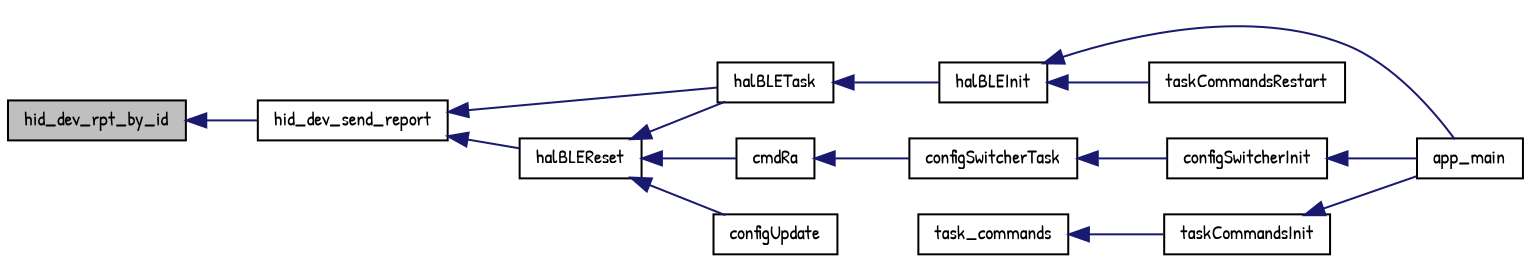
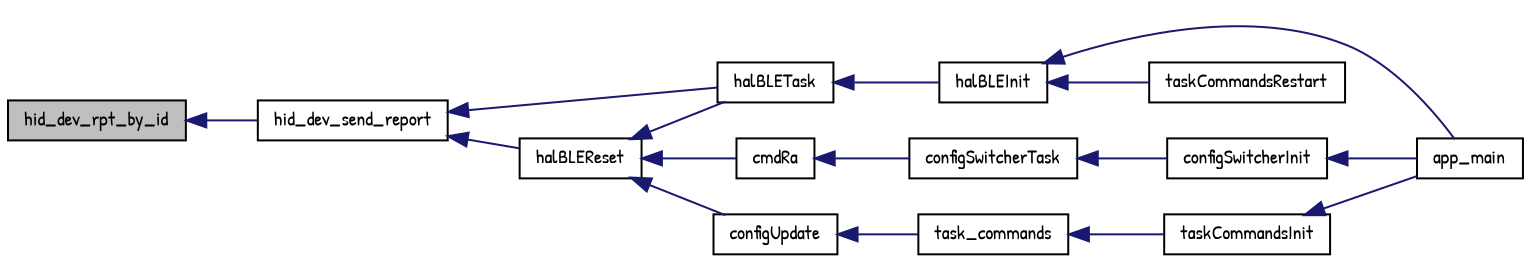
edge "task_commands" -> "configUpdate": added
